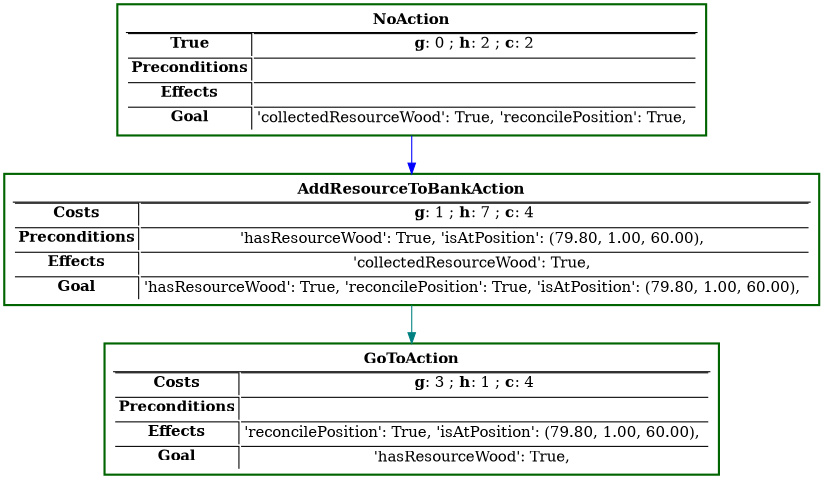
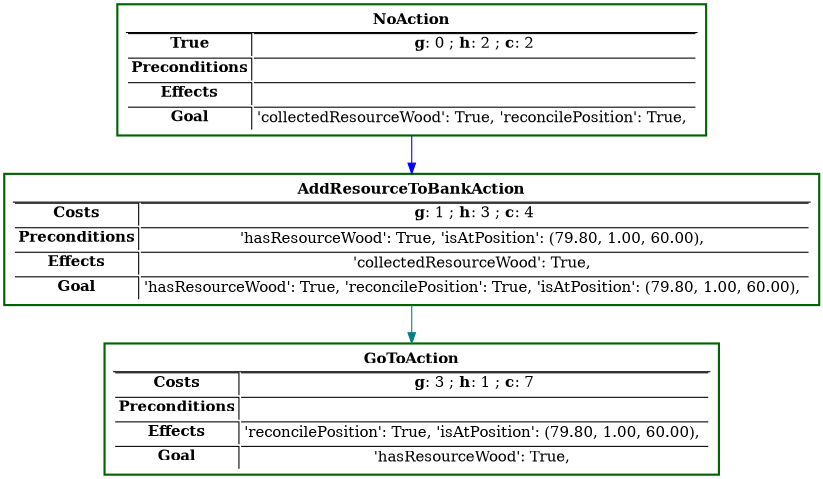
node "AddResourceToBankAction": text ": 7 ;" -> ": 3 ;"
node "GoToAction": text ": 4" -> ": 7"
